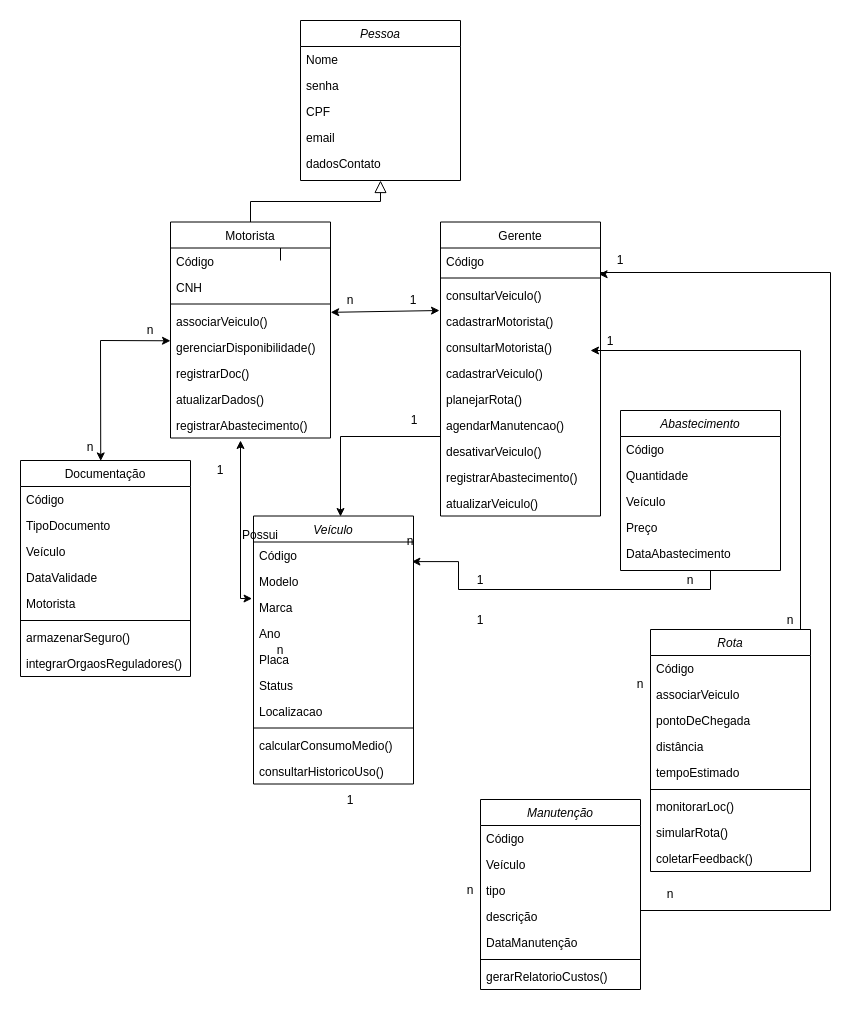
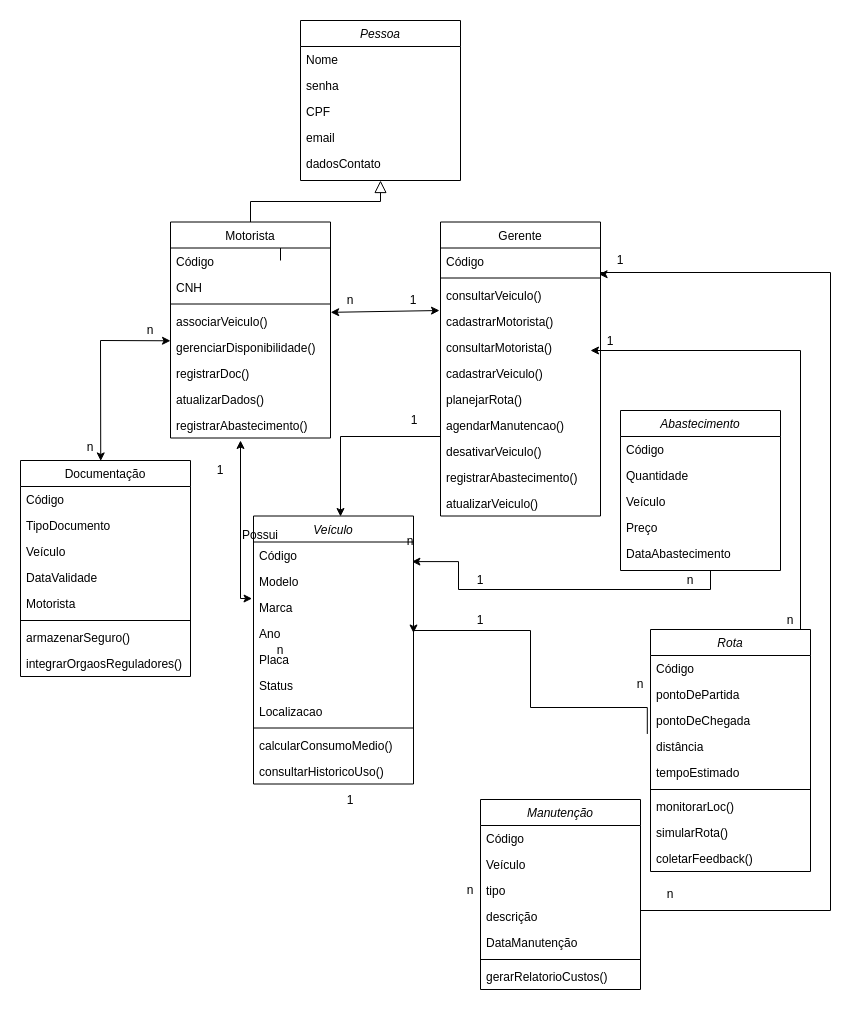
edge "pontoDeChegada" -> "Ano": added
node "associarVeiculo": label "associarVeiculo" -> "pontoDePartida"
